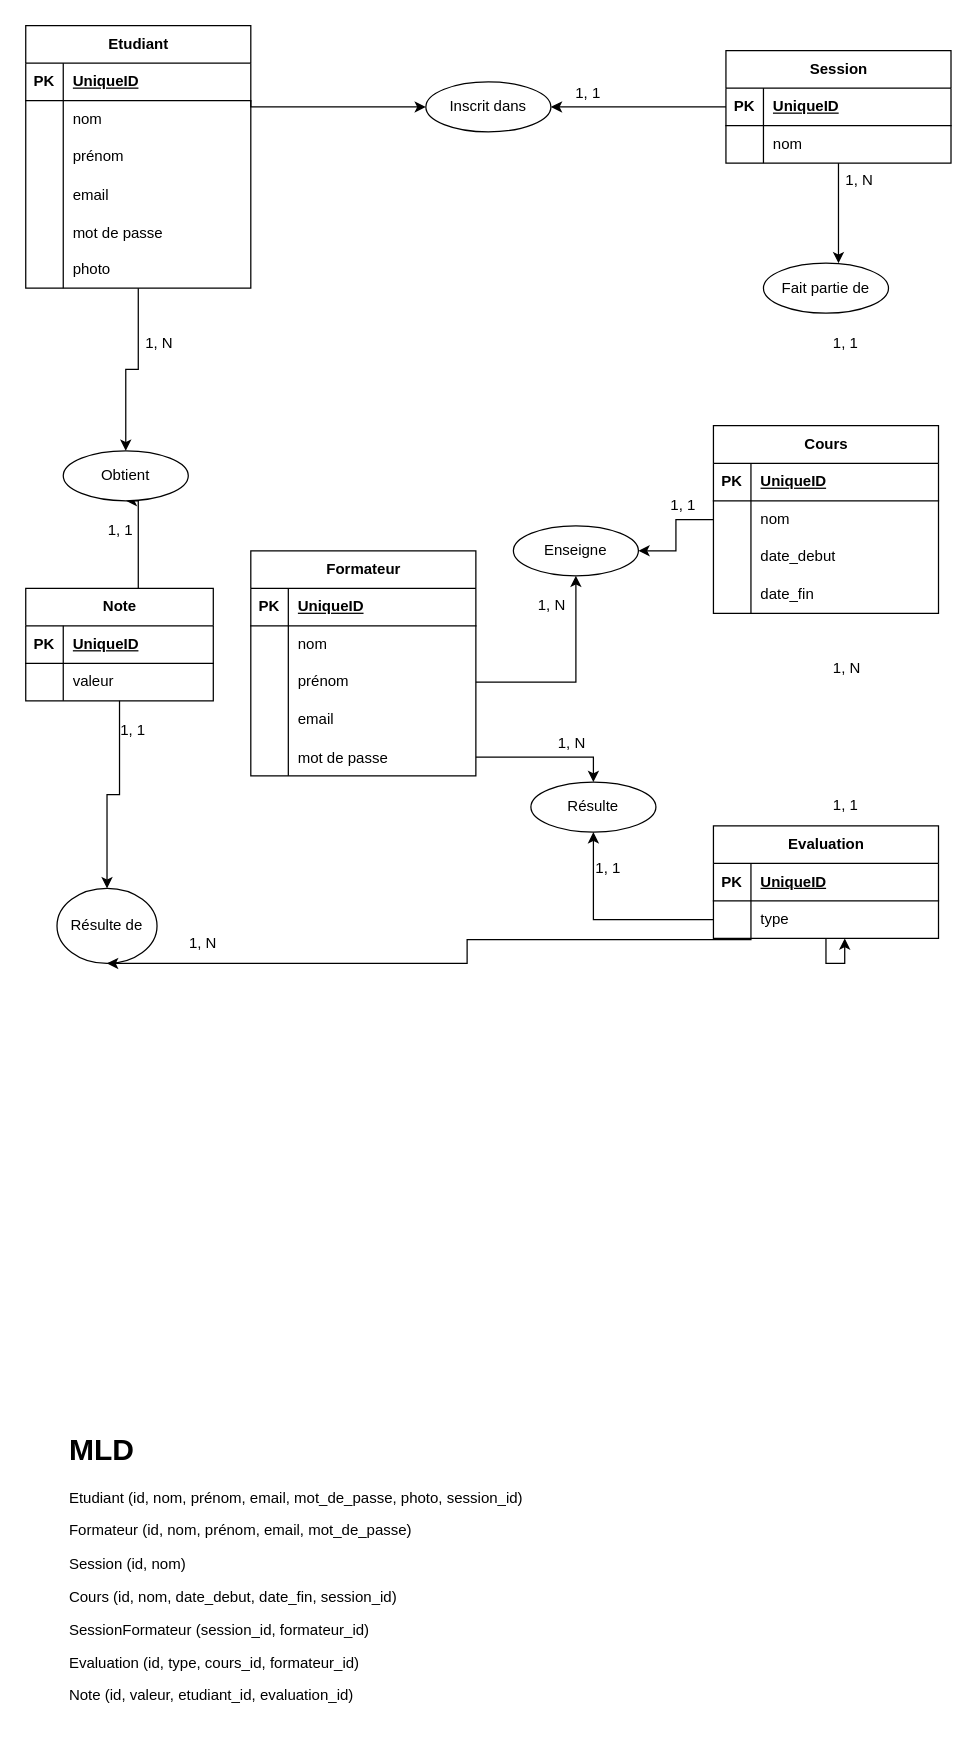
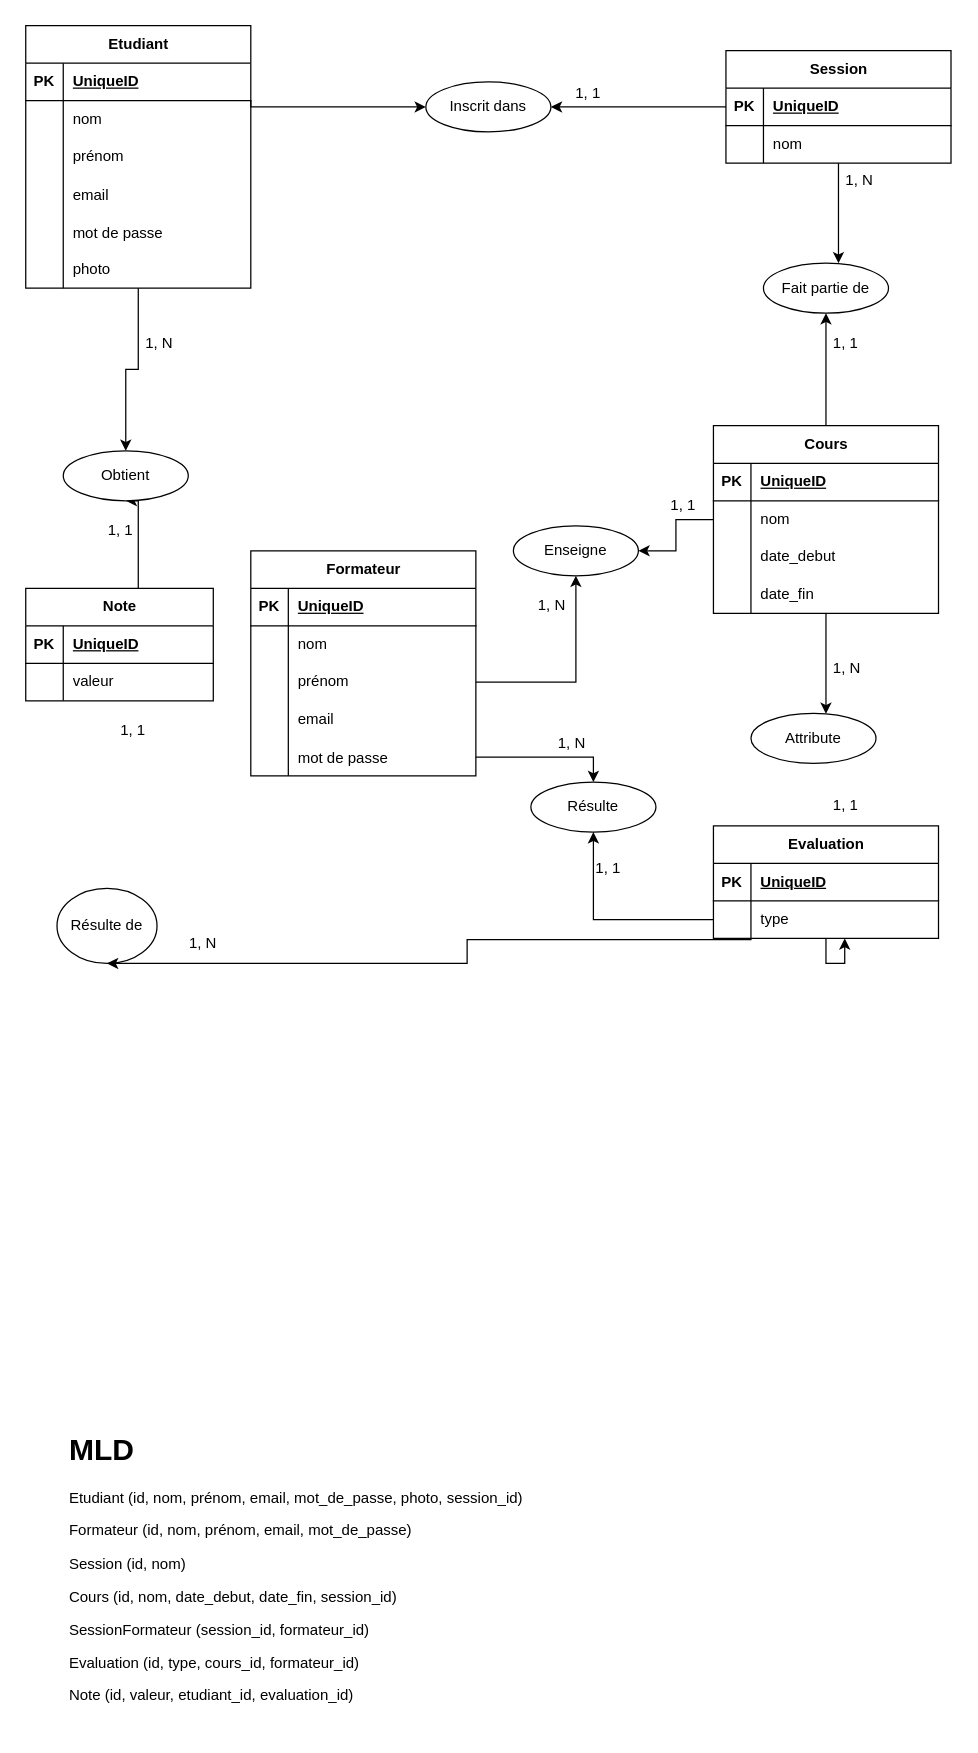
edge "Cours" -> "Fait partie de": added
edge "Cours" -> "Attribute": added
node "Attribute": added
edge "Note" -> "Résulte de": removed
